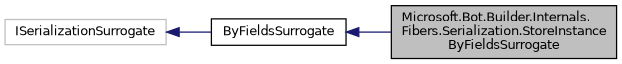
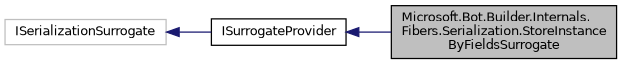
node "ByFieldsSurrogate": label "ByFieldsSurrogate" -> "ISurrogateProvider"
